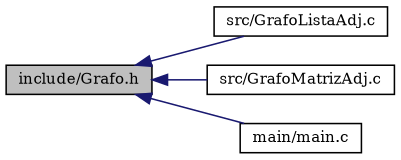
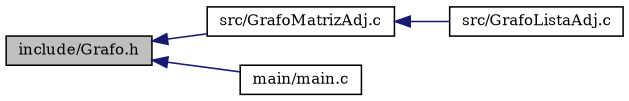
edge "src/GrafoListaAdj.c" -> "include/Grafo.h": now "src/GrafoListaAdj.c" -> "src/GrafoMatrizAdj.c"
